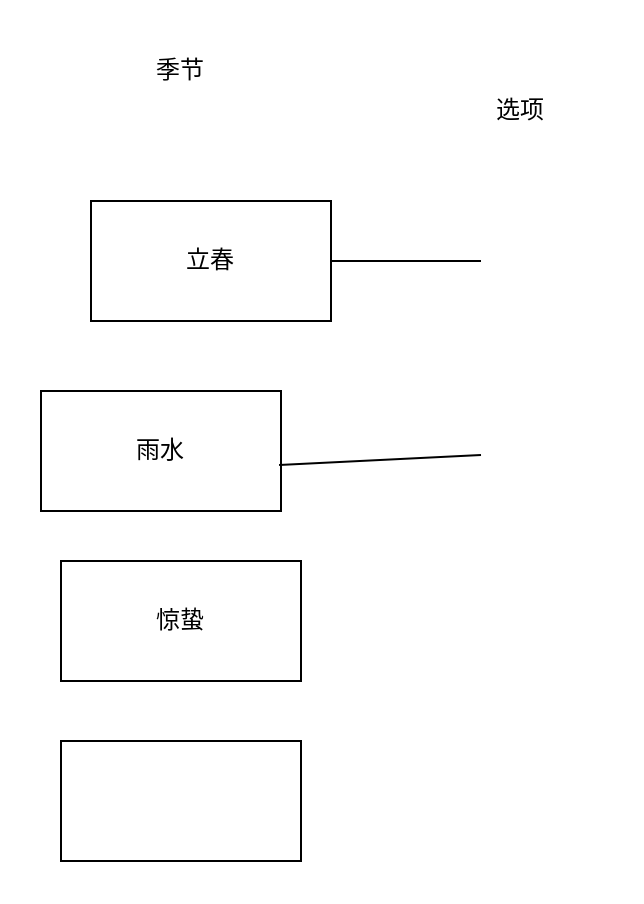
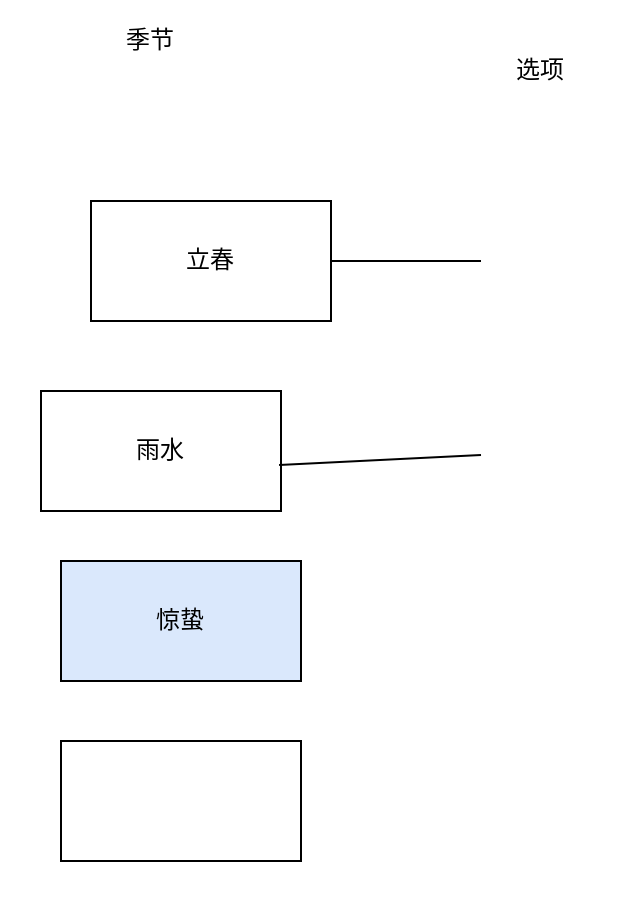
node "季节": moved (181, 71) -> (151, 41)
node "选项": moved (521, 111) -> (541, 71)
node "惊蛰": fillcolor #ffffff -> #dae8fc
